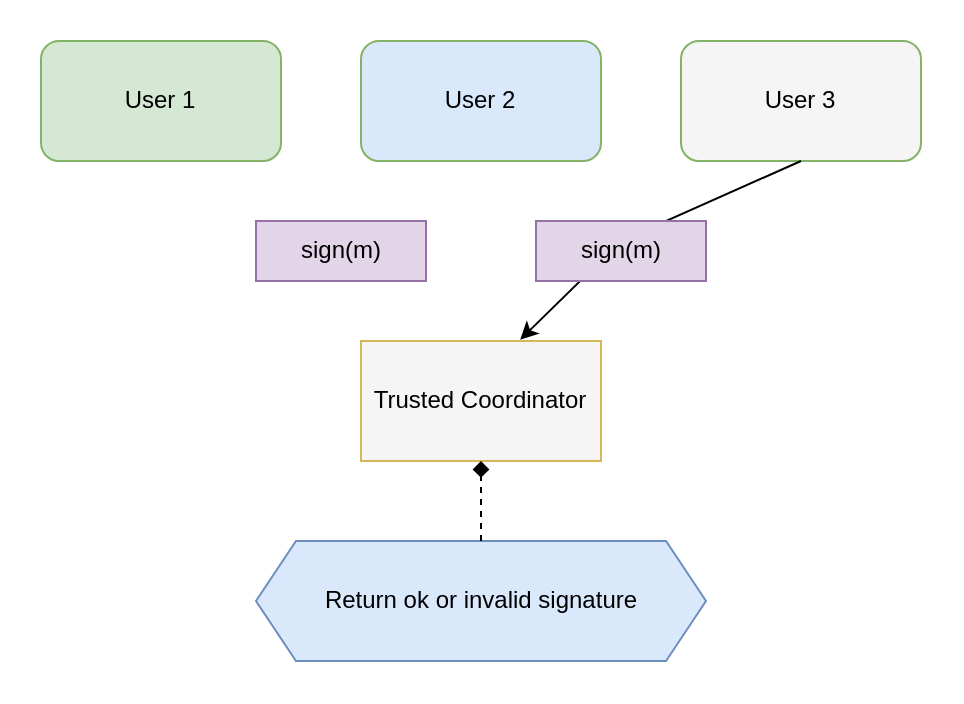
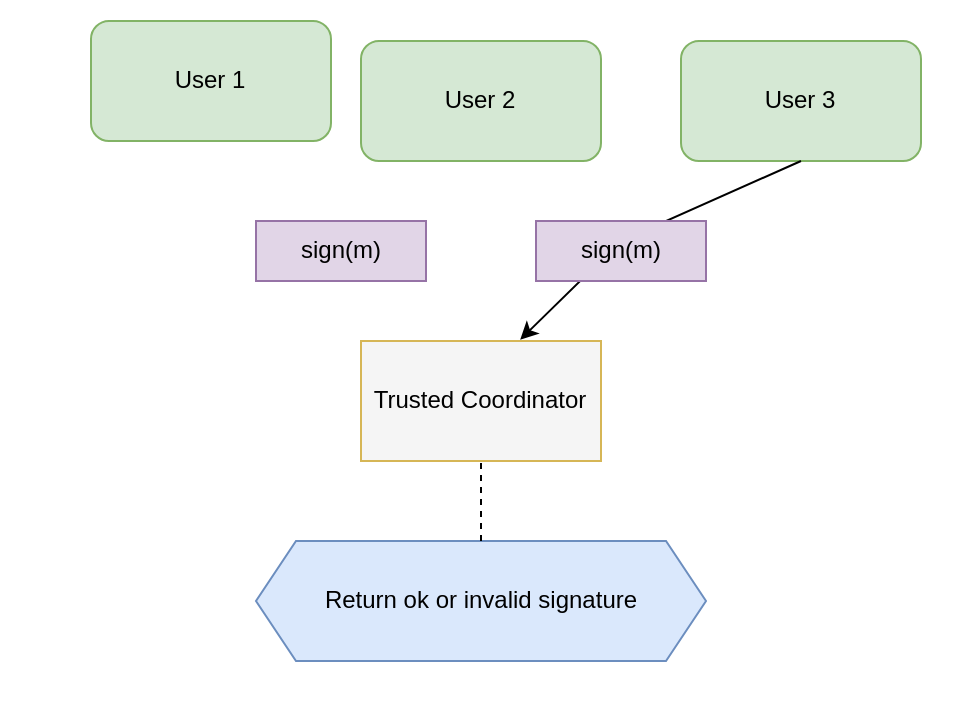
node "User 1": moved (161, 101) -> (211, 81)
node "User 2": fillcolor #dae8fc -> #d5e8d4
node "User 3": fillcolor #f5f5f5 -> #d5e8d4
edge "Return ok or invalid signature" -> "Trusted Coordinator": arrowhead diamond -> none
